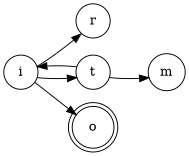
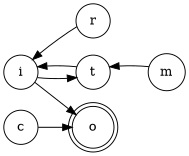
edge "i" -> "r": reversed
edge "t" -> "m": reversed
node "c": added
